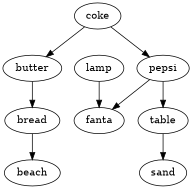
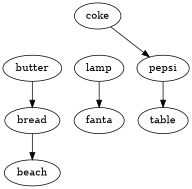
edge "coke" -> "butter": removed
edge "pepsi" -> "fanta": removed
node "sand": removed
